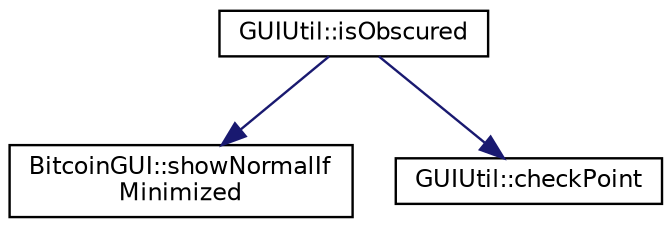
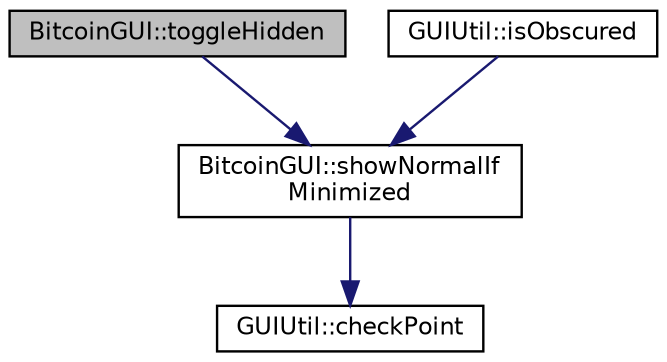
node "BitcoinGUI::toggleHidden": added
edge "GUIUtil::isObscured" -> "GUIUtil::checkPoint": now "BitcoinGUI::showNormalIf Minimized" -> "GUIUtil::checkPoint"
